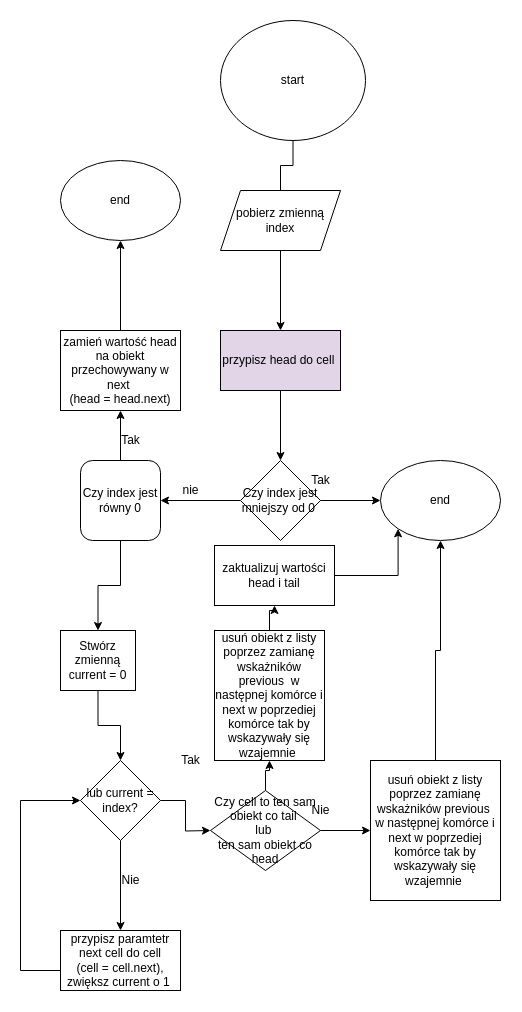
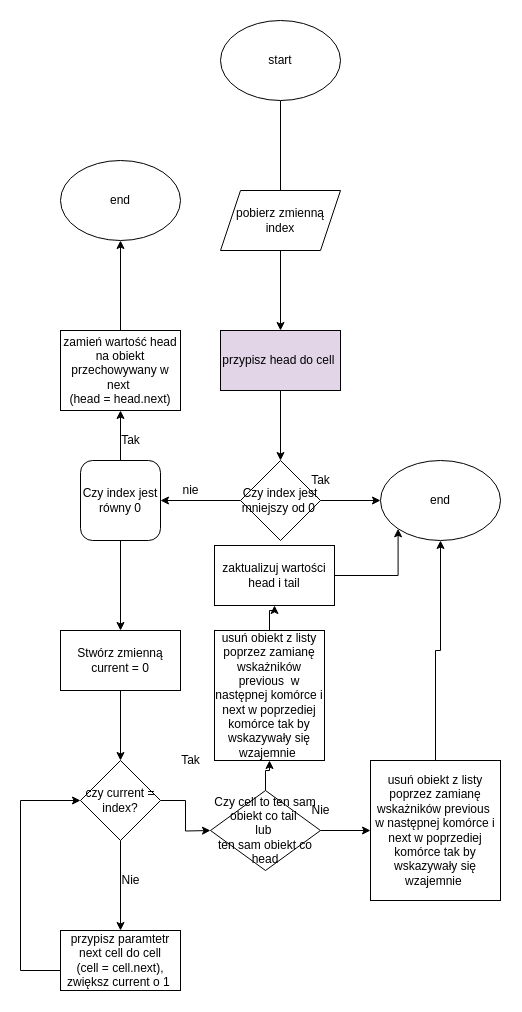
node "start": size 145x120 -> 120x80
node "Stwórz zmienną current = 0": size 75x60 -> 120x60
node "lub current = index?": label "lub current = index?" -> "czy current = index?"
